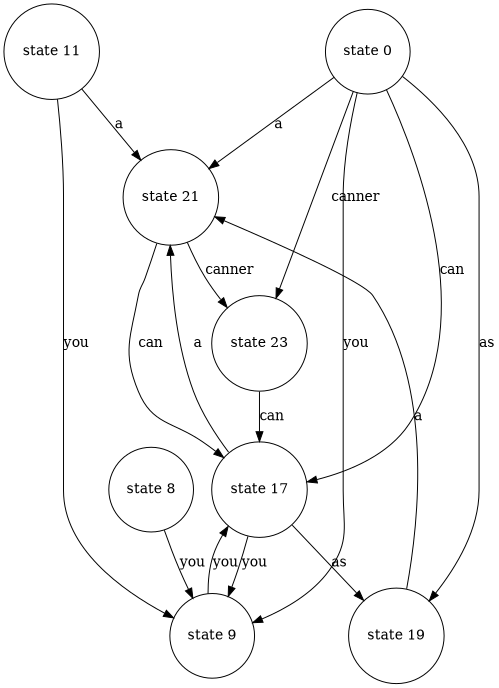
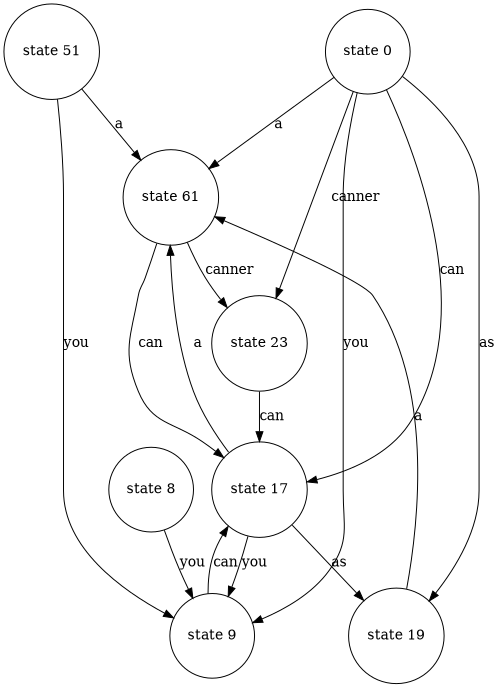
node "state 11": label "state 11" -> "state 51"
node "state 21": label "state 21" -> "state 61"
edge "state 9" -> "state 17": label "you" -> "can"
